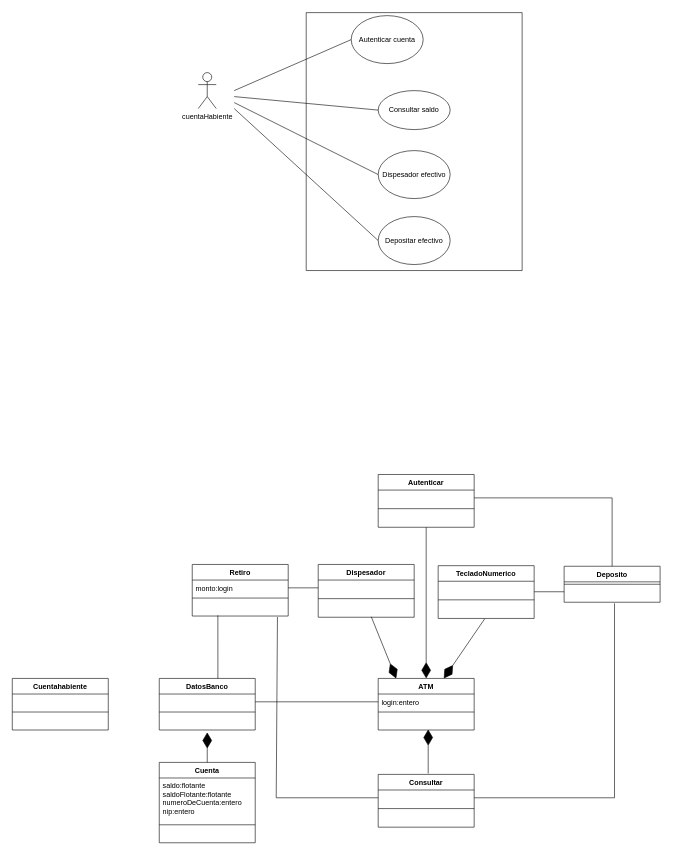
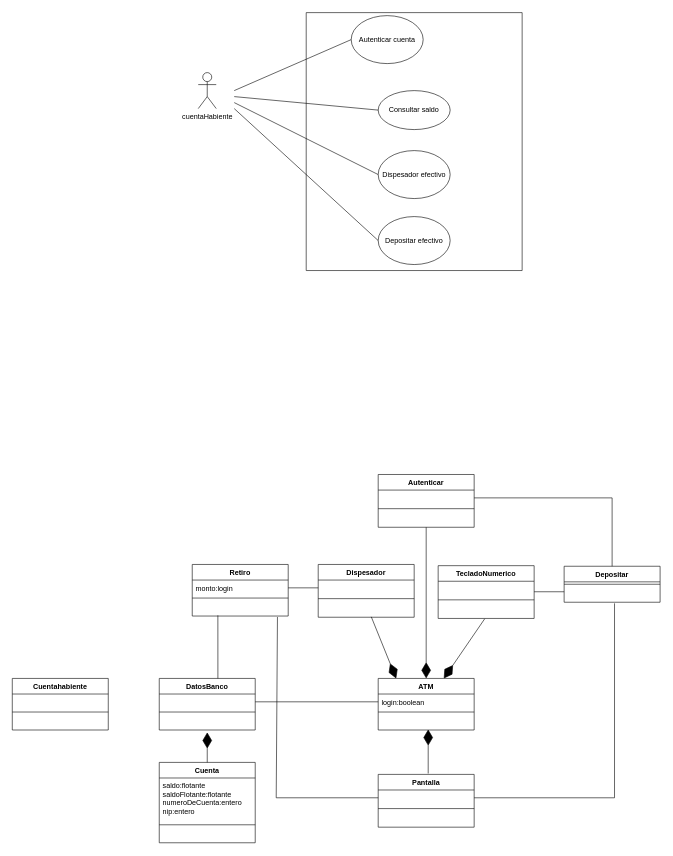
node "Deposito": label "Deposito" -> "Depositar"
node "login:entero": label "login:entero" -> "login:boolean"
node "Consultar": label "Consultar" -> "Pantalla"
